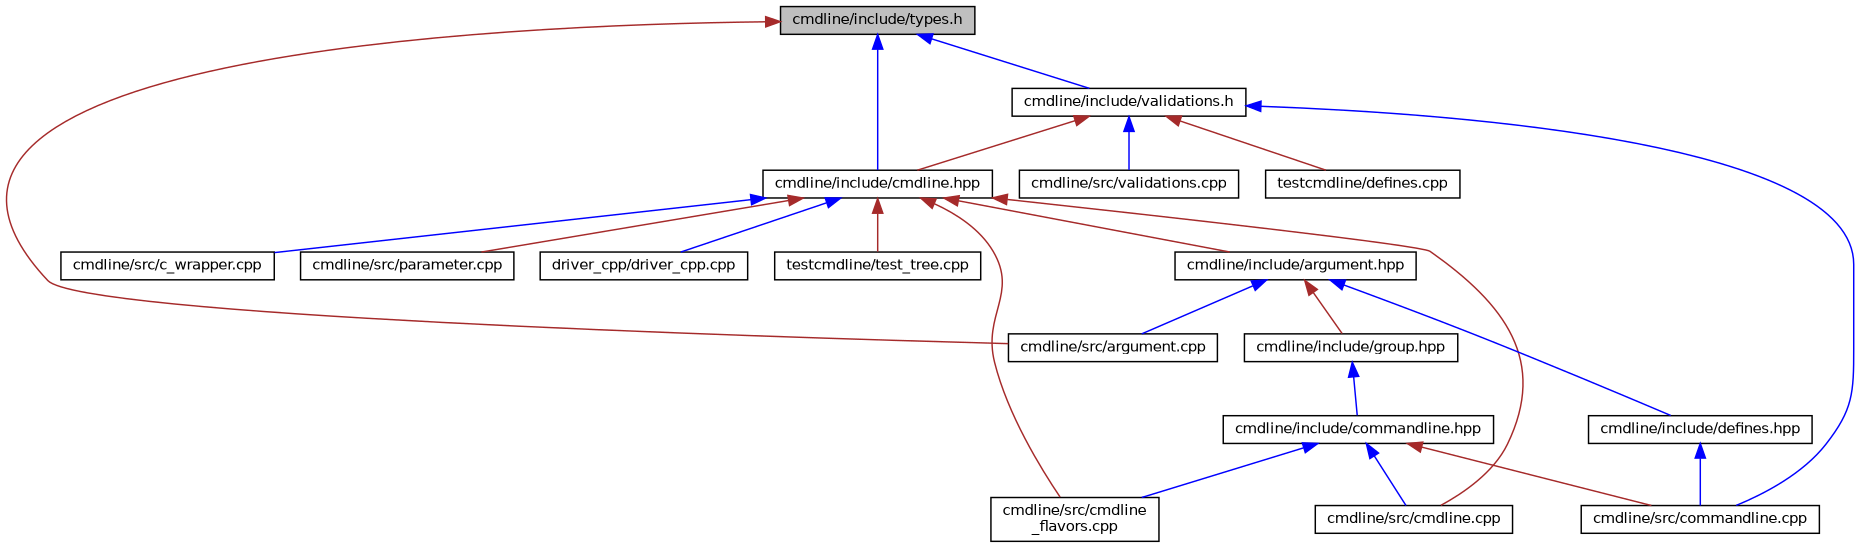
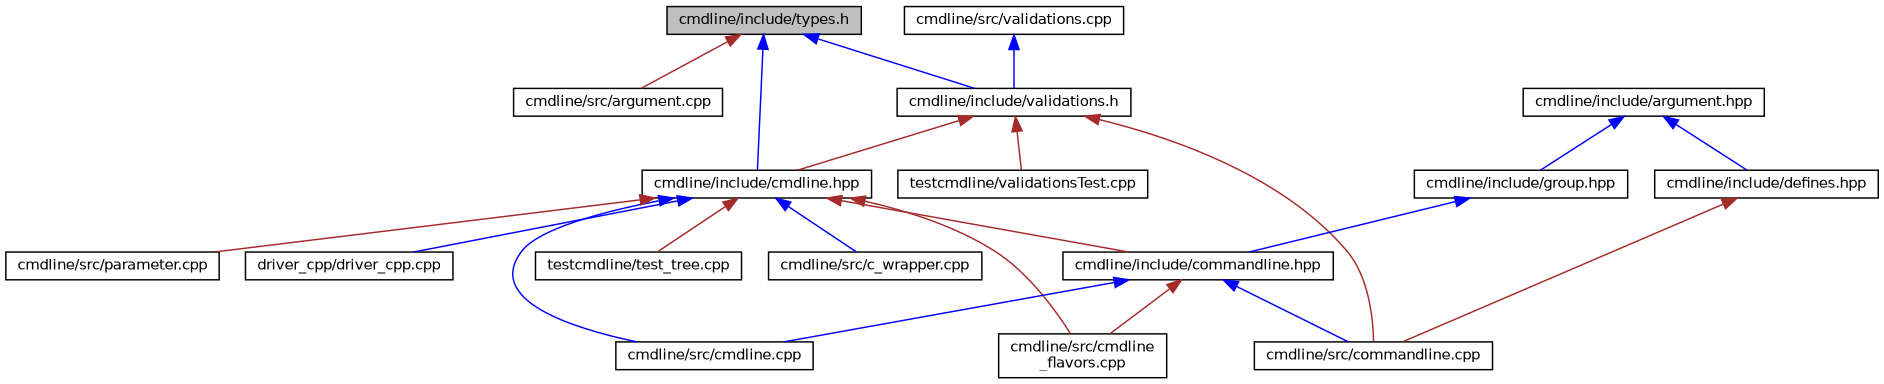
edge "cmdline/src/validations.cpp" -> "cmdline/include/validations.h": reversed
edge "cmdline/src/commandline.cpp" -> "cmdline/include/validations.h": color blue -> brown
node "testcmdline/defines.cpp": label "testcmdline/defines.cpp" -> "testcmdline/validationsTest.cpp"
edge "cmdline/include/argument.hpp" -> "cmdline/include/cmdline.hpp": now "cmdline/include/commandline.hpp" -> "cmdline/include/cmdline.hpp"
edge "cmdline/src/cmdline.cpp" -> "cmdline/include/cmdline.hpp": color brown -> blue
edge "cmdline/src/argument.cpp" -> "cmdline/include/argument.hpp": removed
edge "cmdline/include/group.hpp" -> "cmdline/include/argument.hpp": color brown -> blue
edge "cmdline/src/cmdline _flavors.cpp" -> "cmdline/include/commandline.hpp": color blue -> brown
edge "cmdline/src/commandline.cpp" -> "cmdline/include/commandline.hpp": color brown -> blue
edge "cmdline/src/commandline.cpp" -> "cmdline/include/defines.hpp": color blue -> brown
